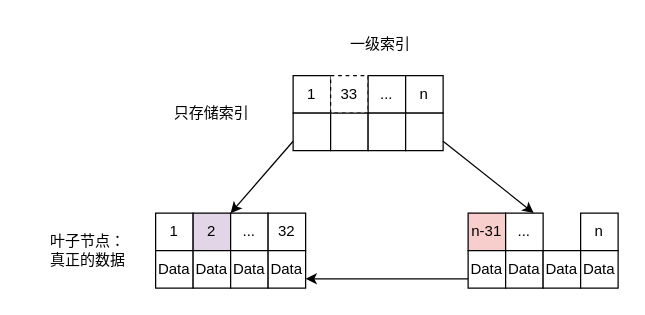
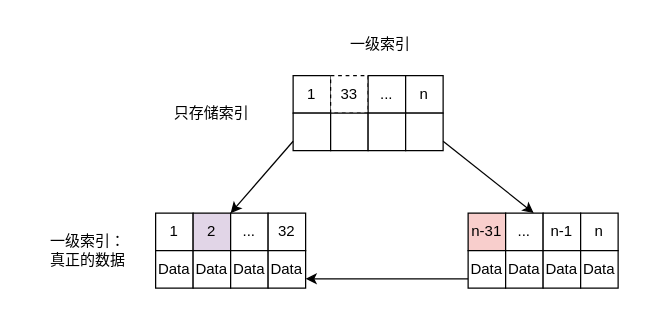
node "n-1": added
node "叶子节点： 真正的数据": label "叶子节点： 真正的数据" -> "一级索引： 真正的数据"
